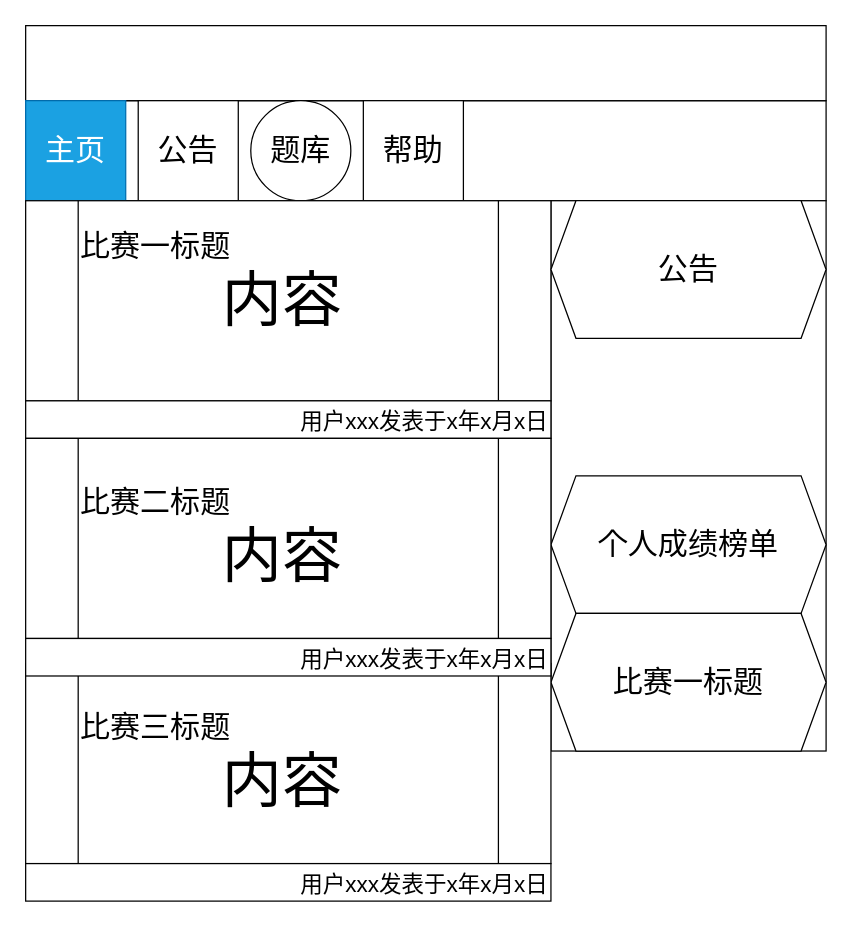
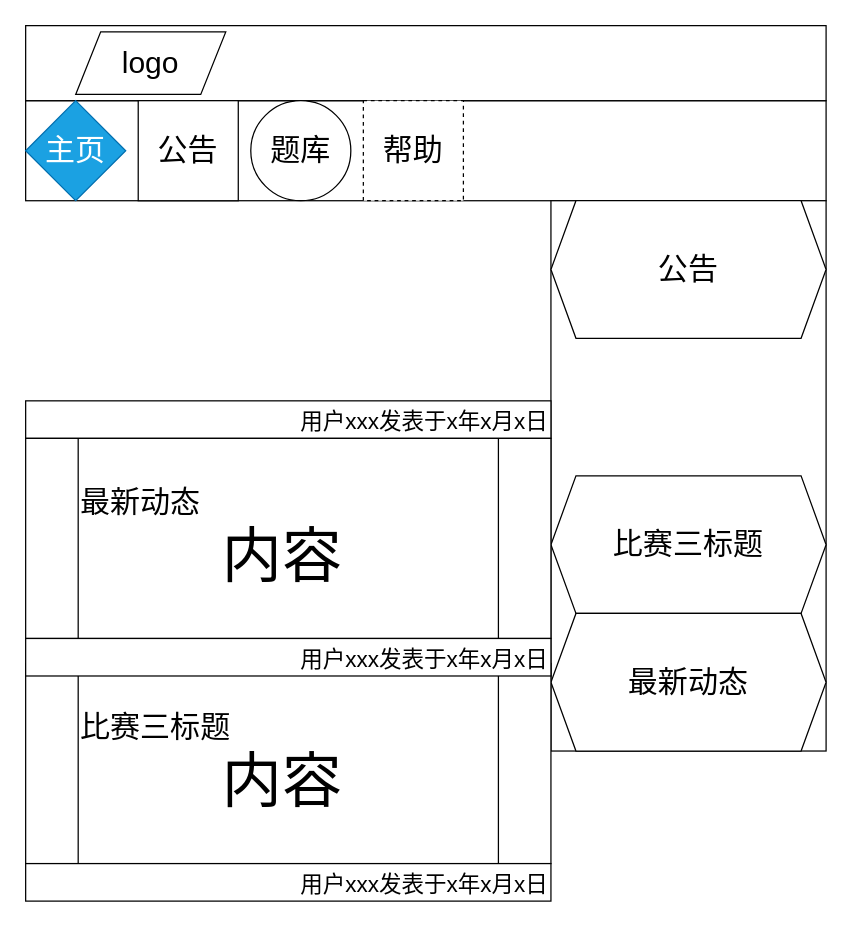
node "logo": added
node "主页": shape rectangle -> diamond
node "帮助": style solid -> dashed
node "比赛一标题 内容": removed
node "比赛二标题 内容": label "比赛二标题 内容" -> "最新动态 内容"
node "个人成绩榜单": label "个人成绩榜单" -> "比赛三标题"
node "比赛一标题": label "比赛一标题" -> "最新动态"
